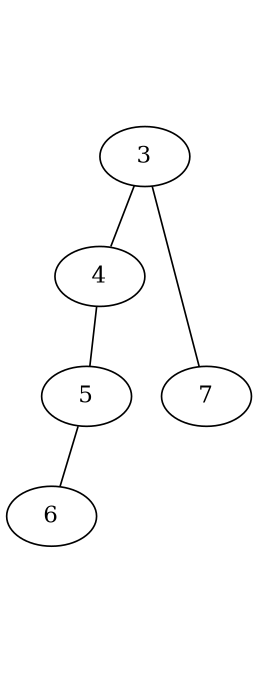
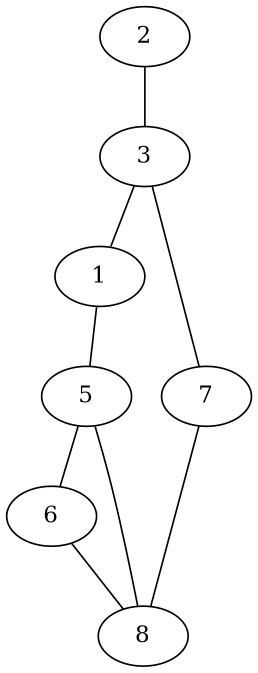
node "2": added
node "4": label "4" -> "1"
node "8": added
